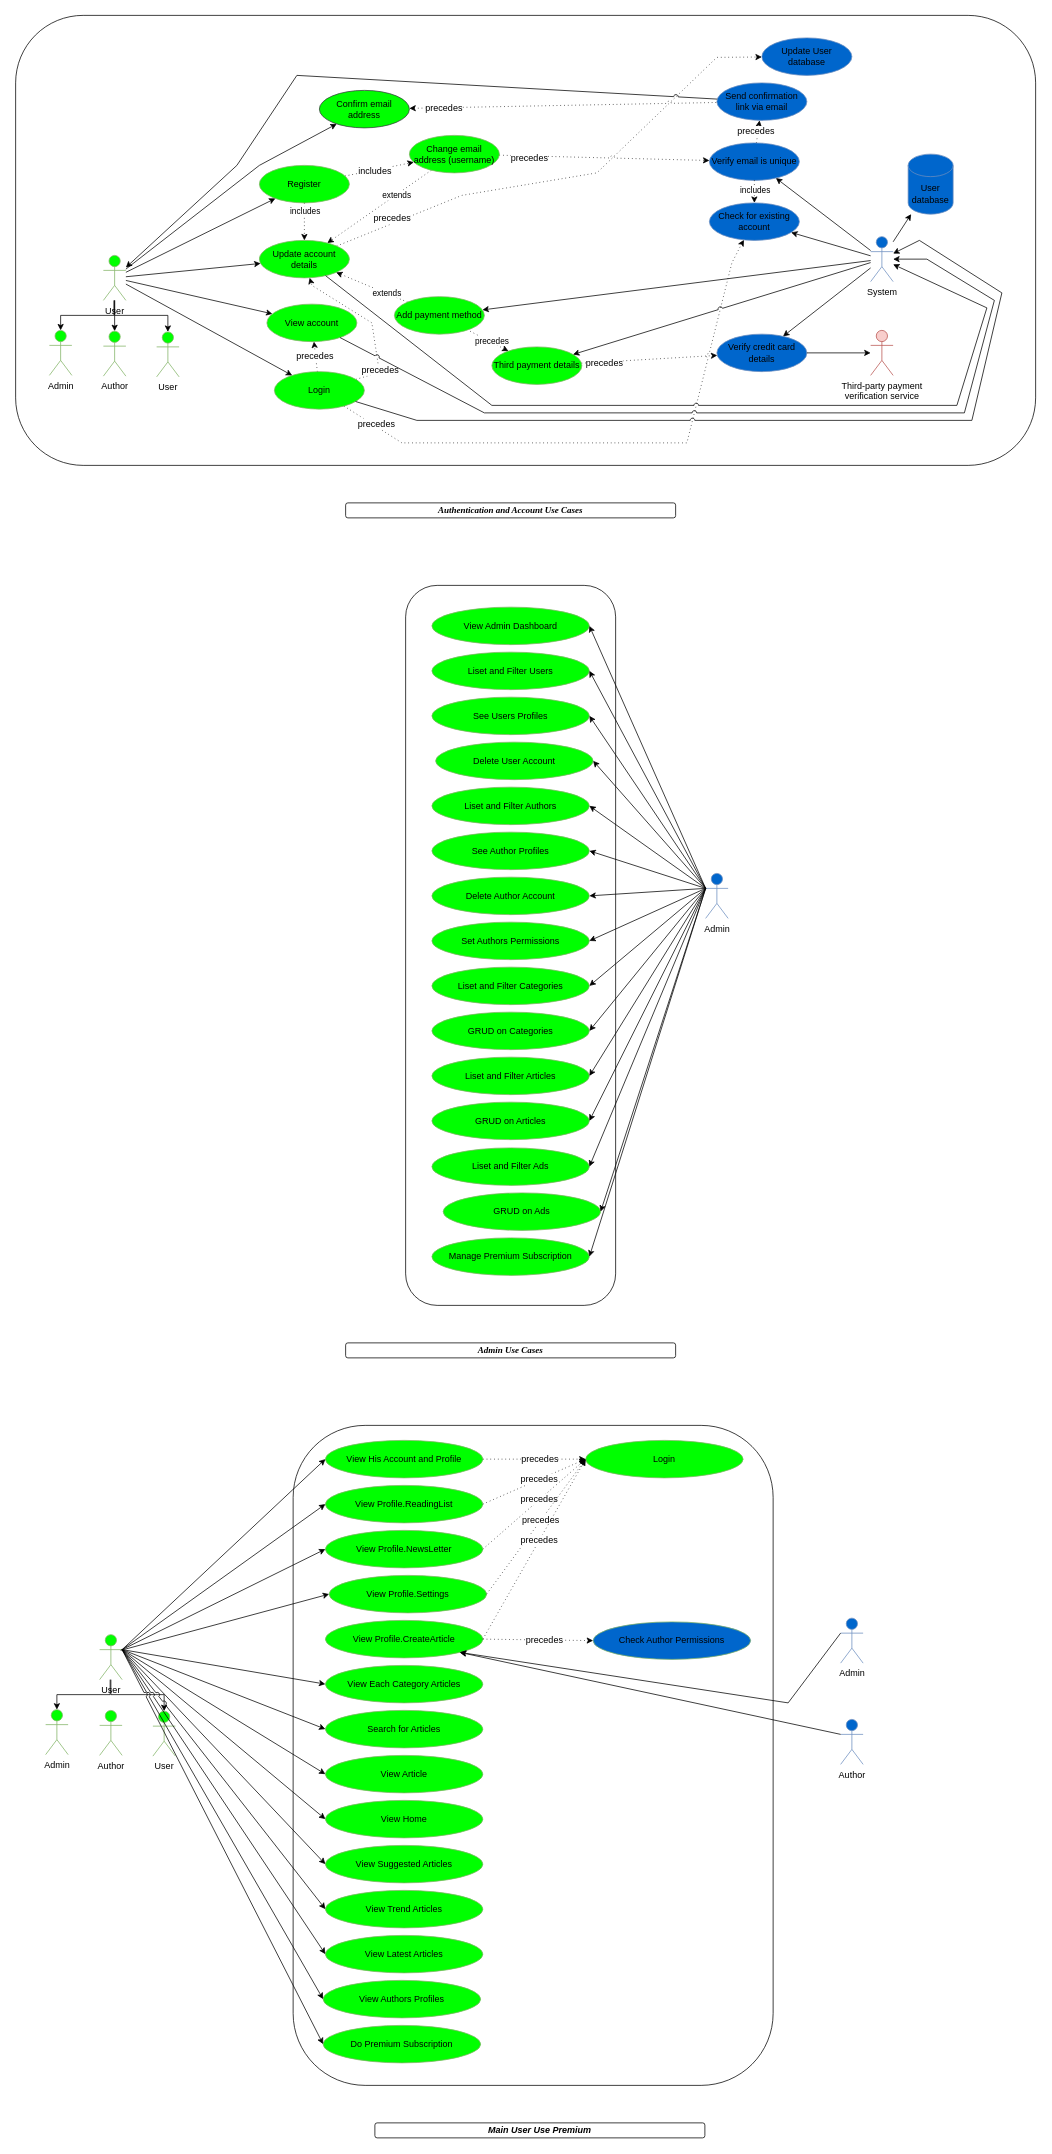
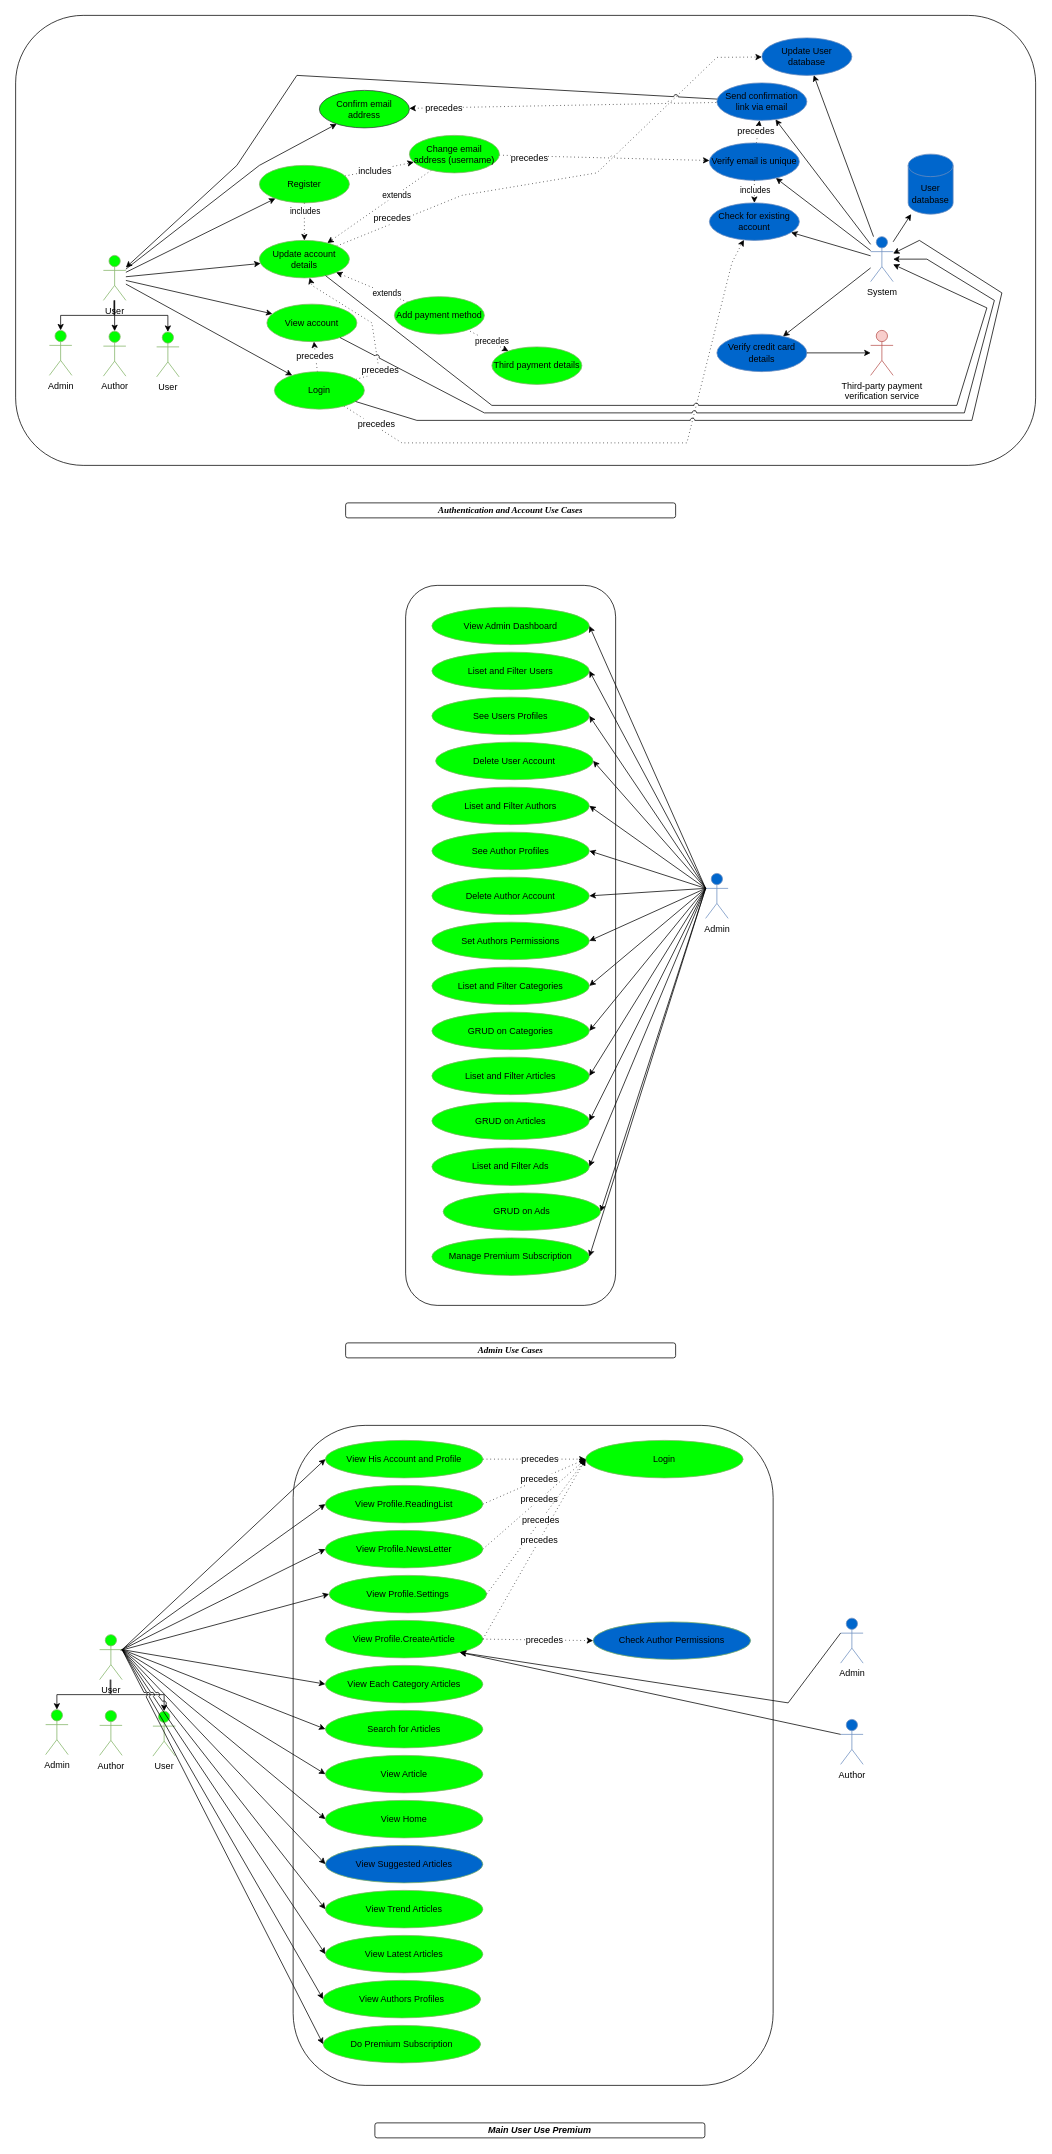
edge "System" -> "Add payment method": now "System" -> "Send confirmation link via email"
edge "System" -> "Third payment details": now "System" -> "Update User database"
edge "Third payment details" -> "Verify credit card details": removed, label "precedes"
node "View Suggested Articles": fillcolor #00ff00 -> #0066cc
